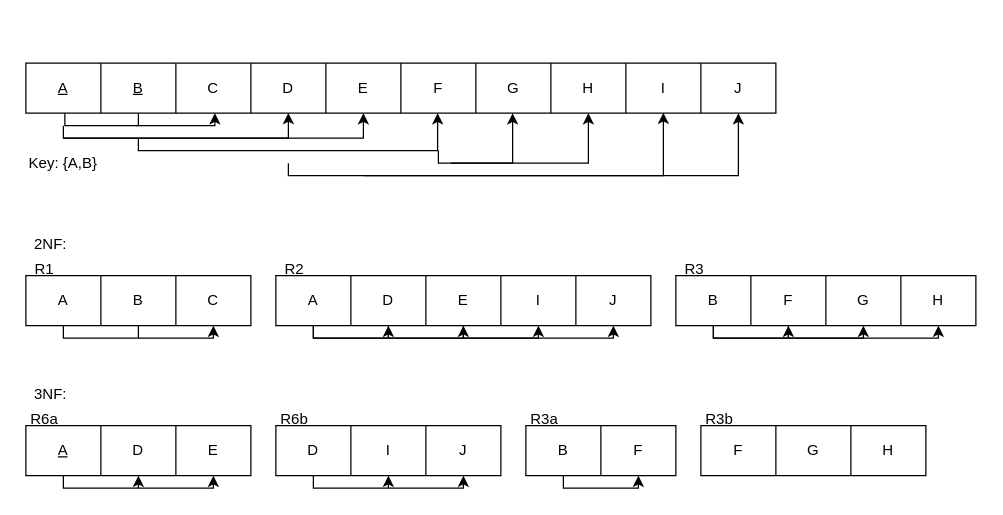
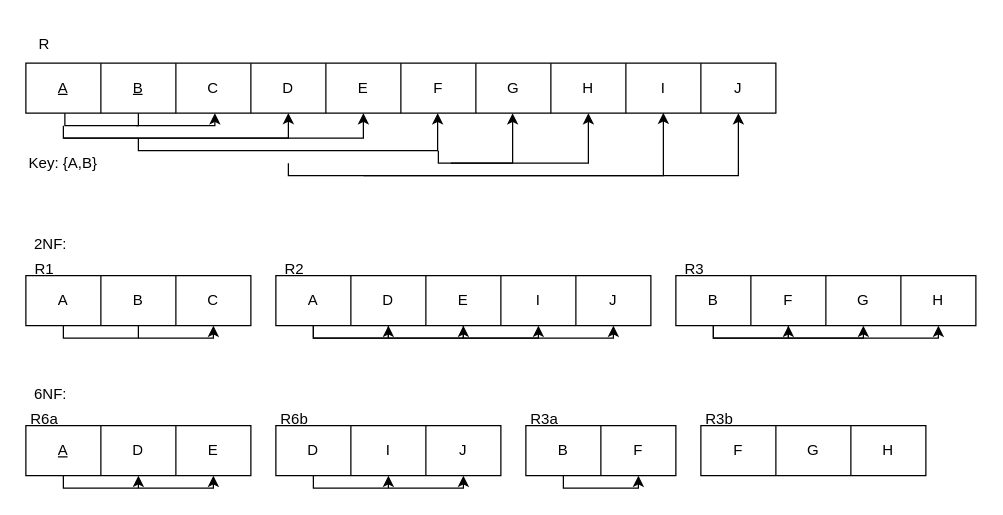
node "R": added
node "3NF:": label "3NF:" -> "6NF:"
